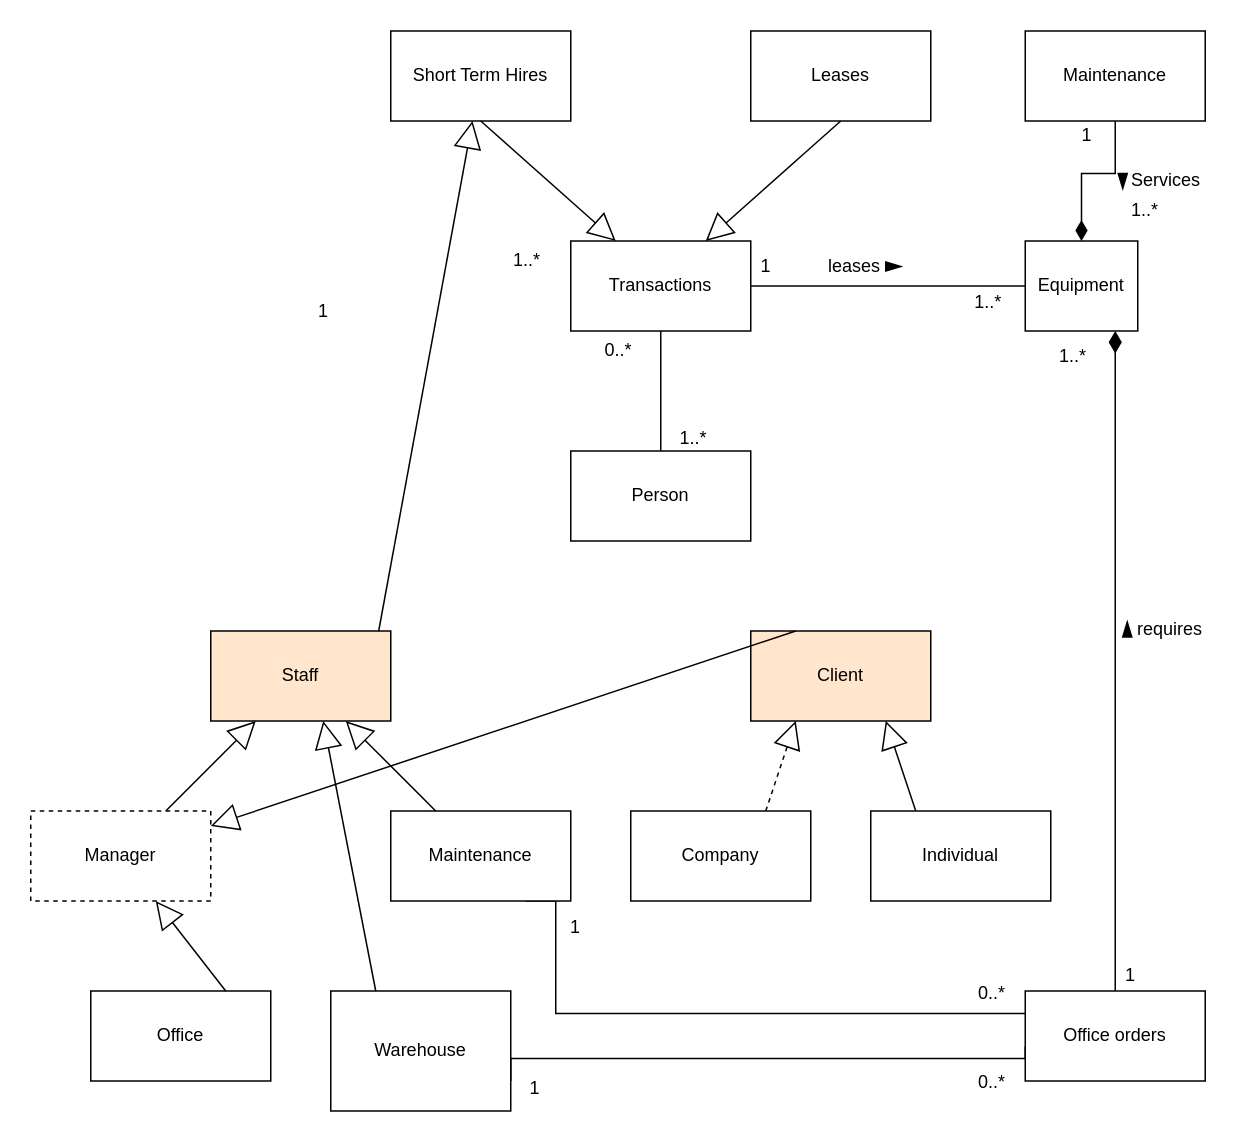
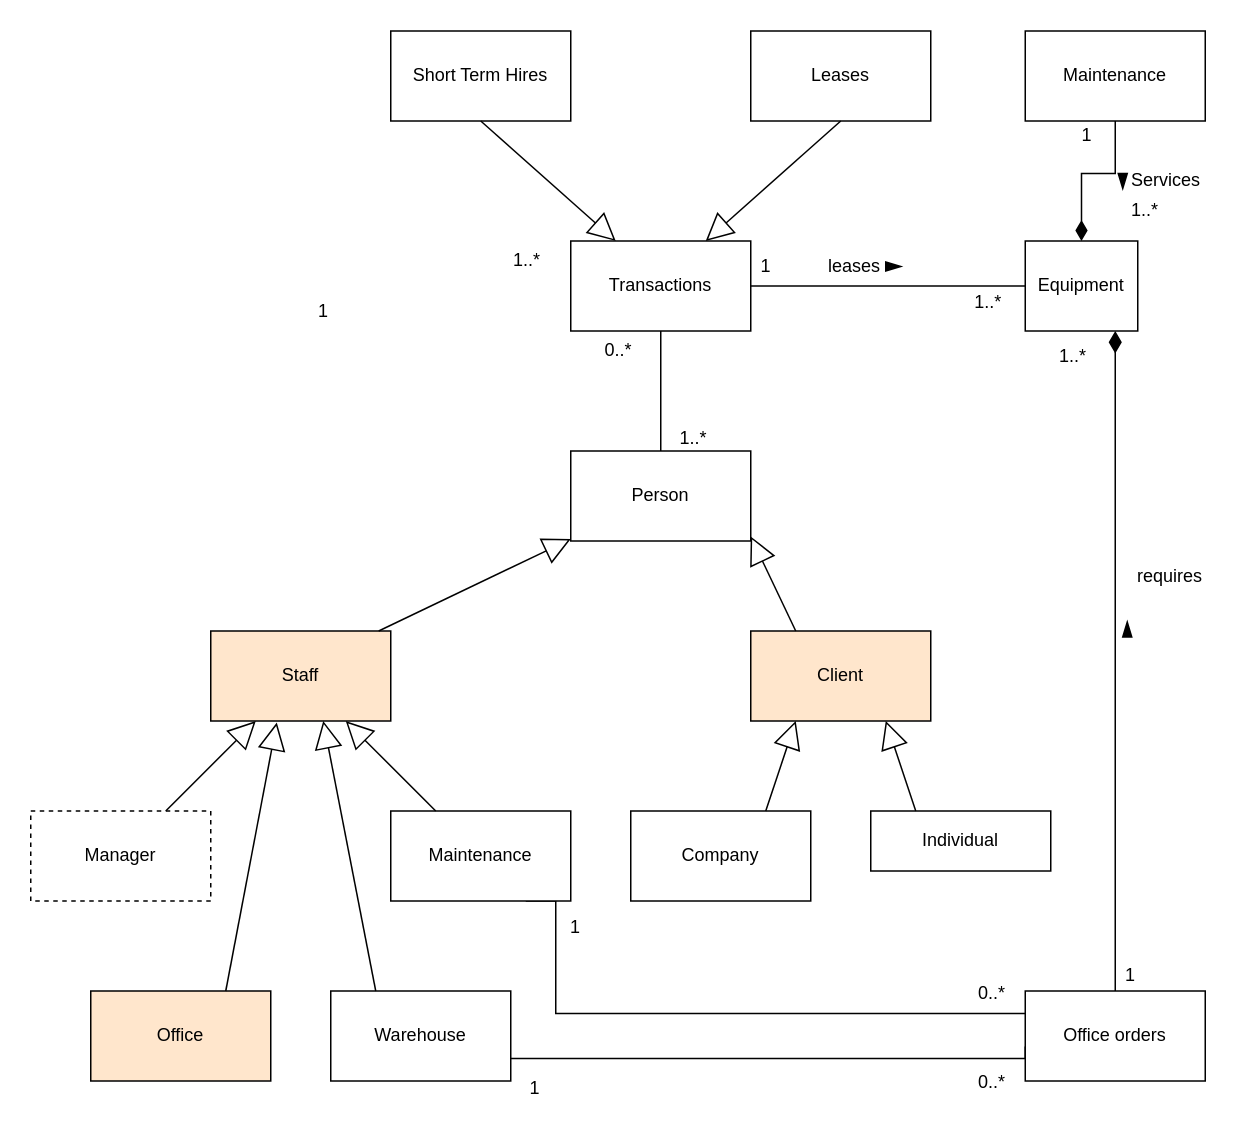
edge "Staff" -> "Short Term Hires": now "Staff" -> "Person"
node "requires": moved (1180, 629) -> (1180, 577)
edge "Client" -> "Manager": now "Client" -> "Person"
edge "Company" -> "Client": style dashed -> solid
node "Individual": size 180x90 -> 180x60
edge "Office" -> "Manager": now "Office" -> "Staff"
node "Office": fillcolor #ffffff -> #ffe6cc
node "Warehouse": size 180x120 -> 180x90
